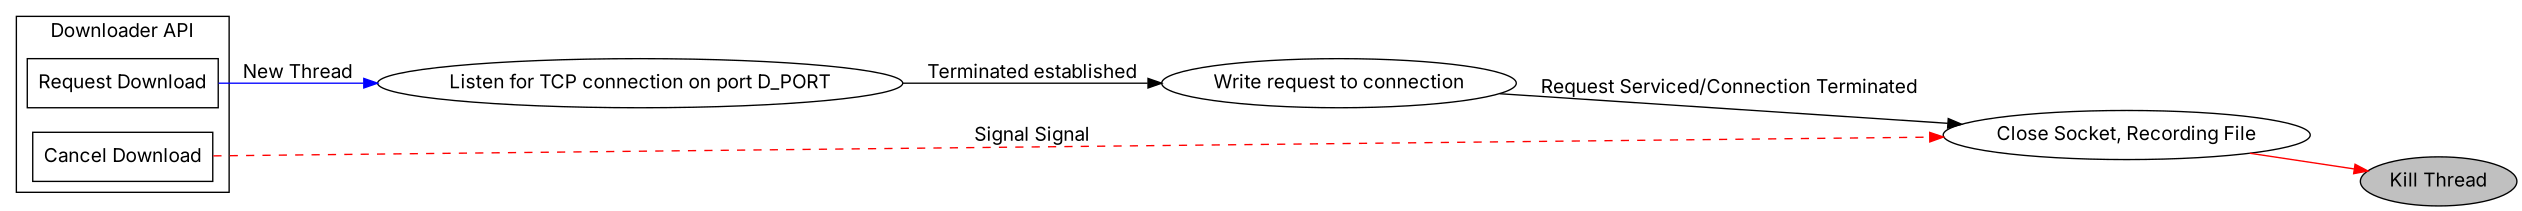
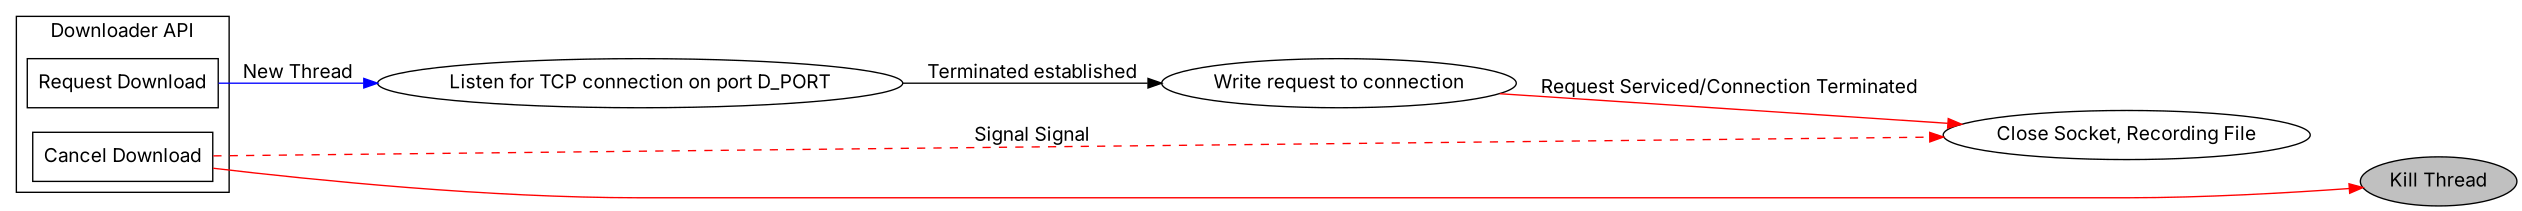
edge "Write request to connection" -> "Close Socket, Recording File": color black -> red
edge "Close Socket, Recording File" -> "Kill Thread": now "Cancel Download" -> "Kill Thread"
